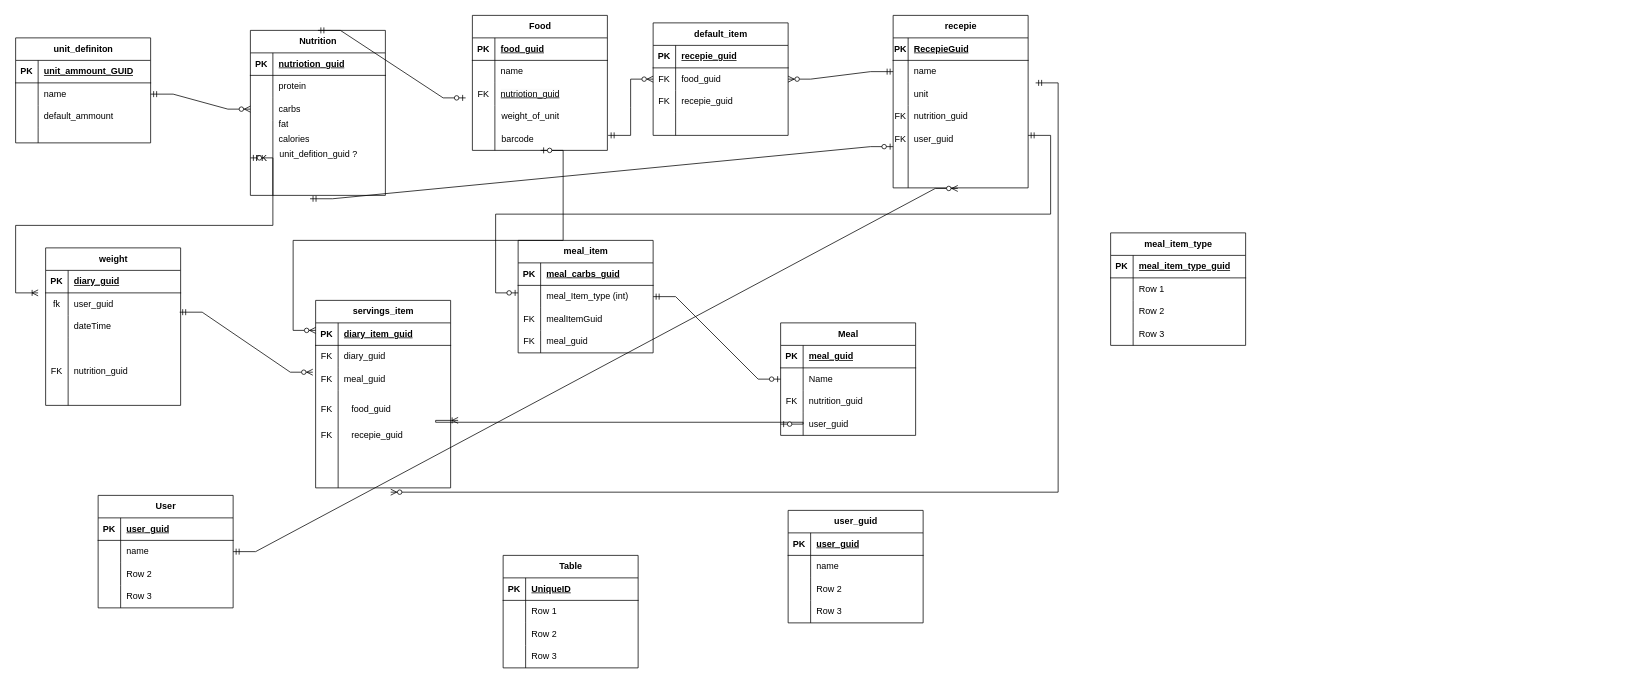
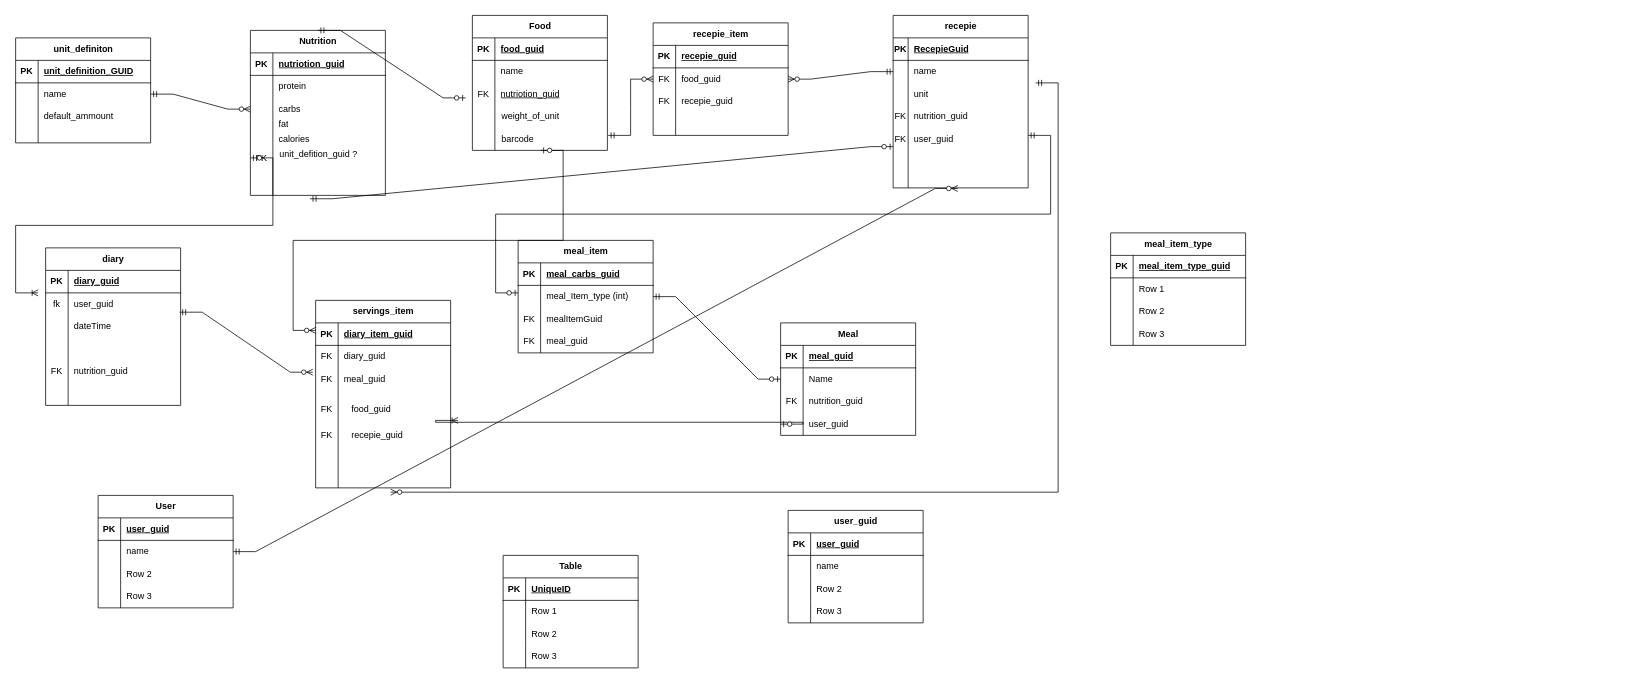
node "default_item": label "default_item" -> "recepie_item"
node "unit_ammount_GUID": label "unit_ammount_GUID" -> "unit_definition_GUID"
node "weight": label "weight" -> "diary"
